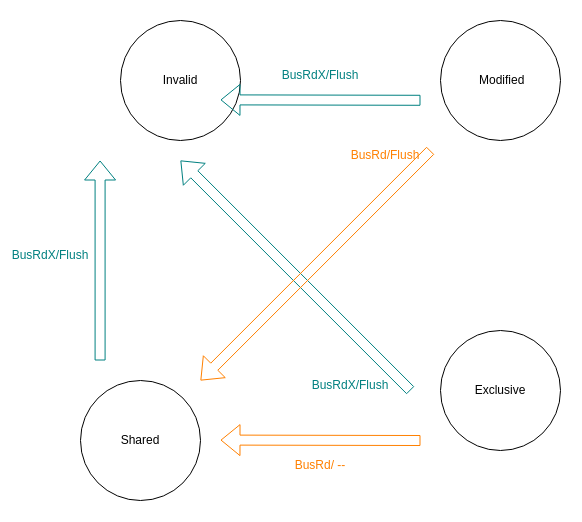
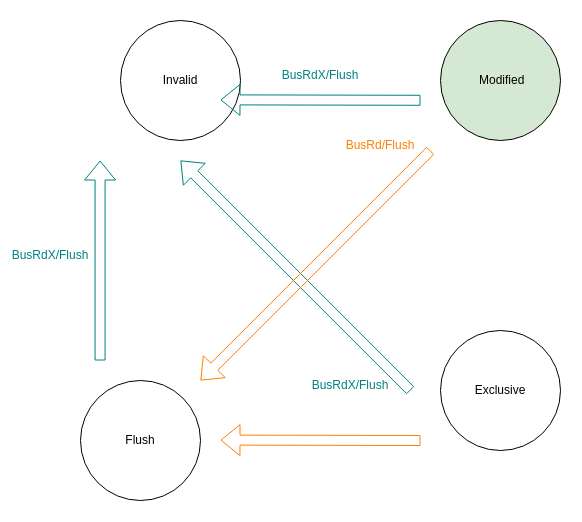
node "Modified": fillcolor #ffffff -> #d5e8d4
node "BusRd/Flush": moved (386, 156) -> (381, 146)
node "Shared": label "Shared" -> "Flush"
node "BusRd/ --": removed
